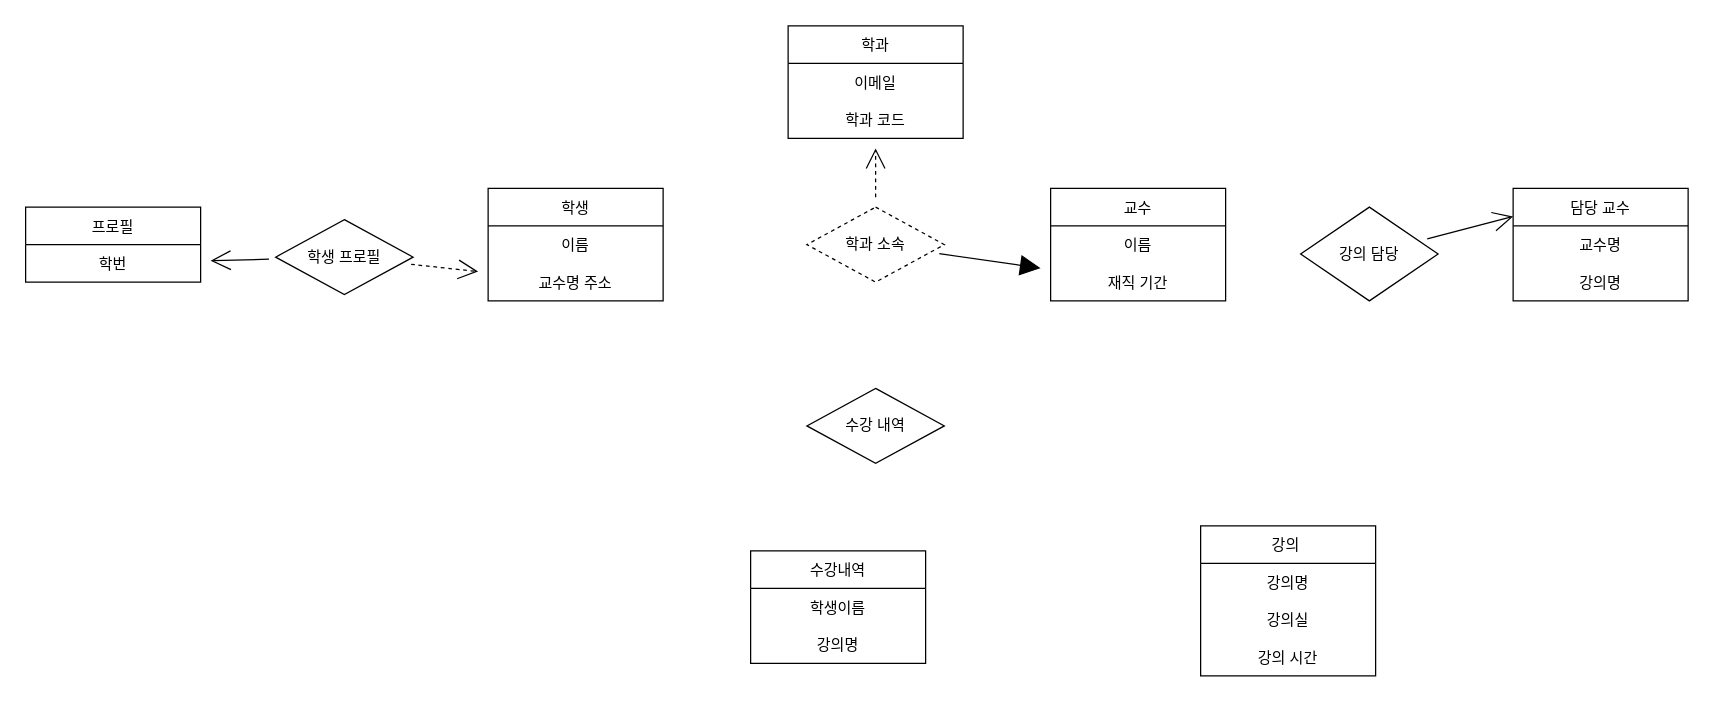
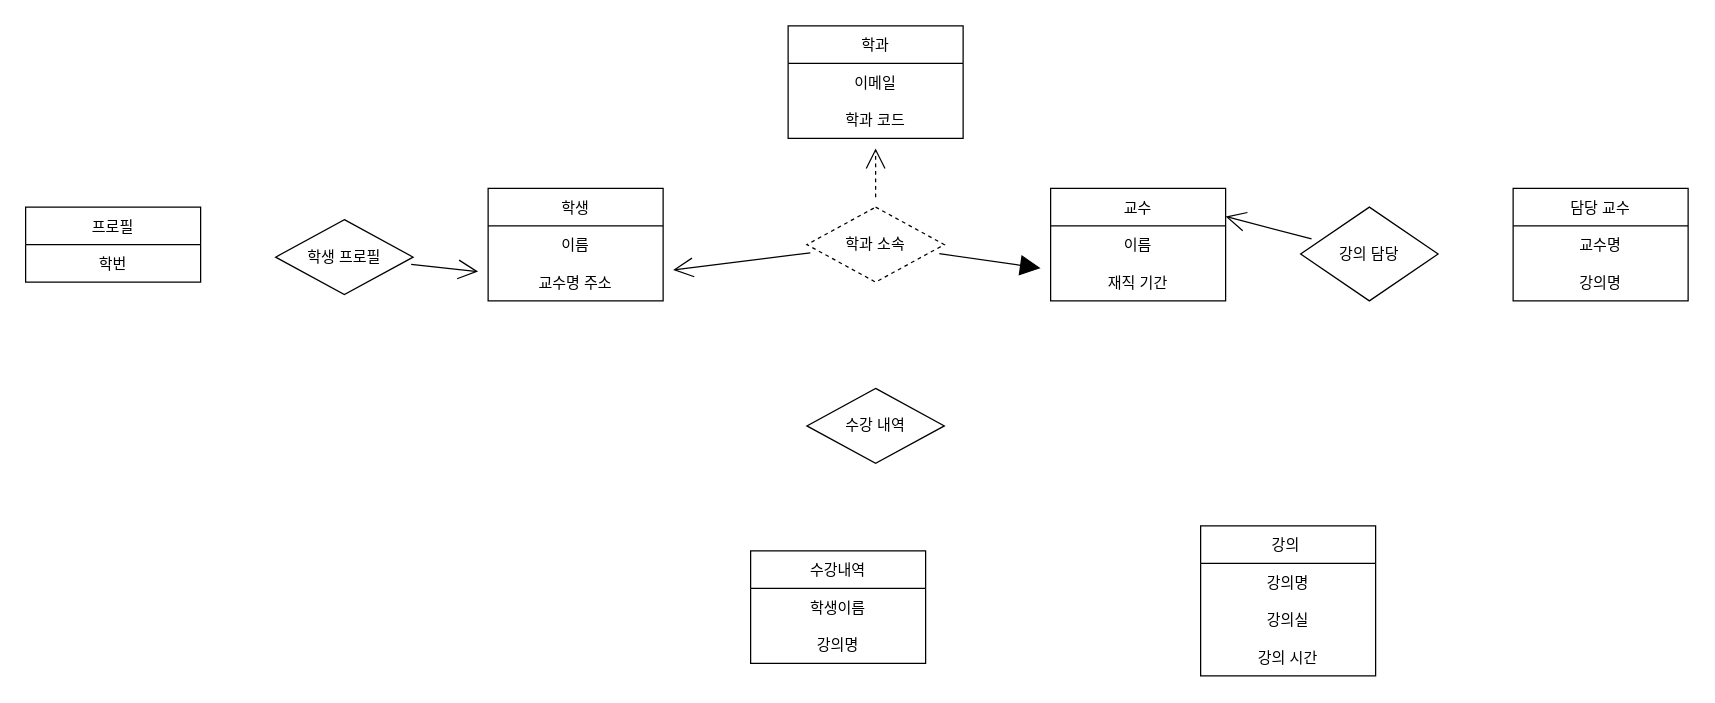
edge "강의 담당" -> "교수": added
edge "강의 담당" -> "담당 교수": removed
edge "학생 프로필" -> "학번": removed
edge "학과 소속" -> "교수명 주소": added
edge "학생 프로필" -> "교수명 주소": style dashed -> solid
